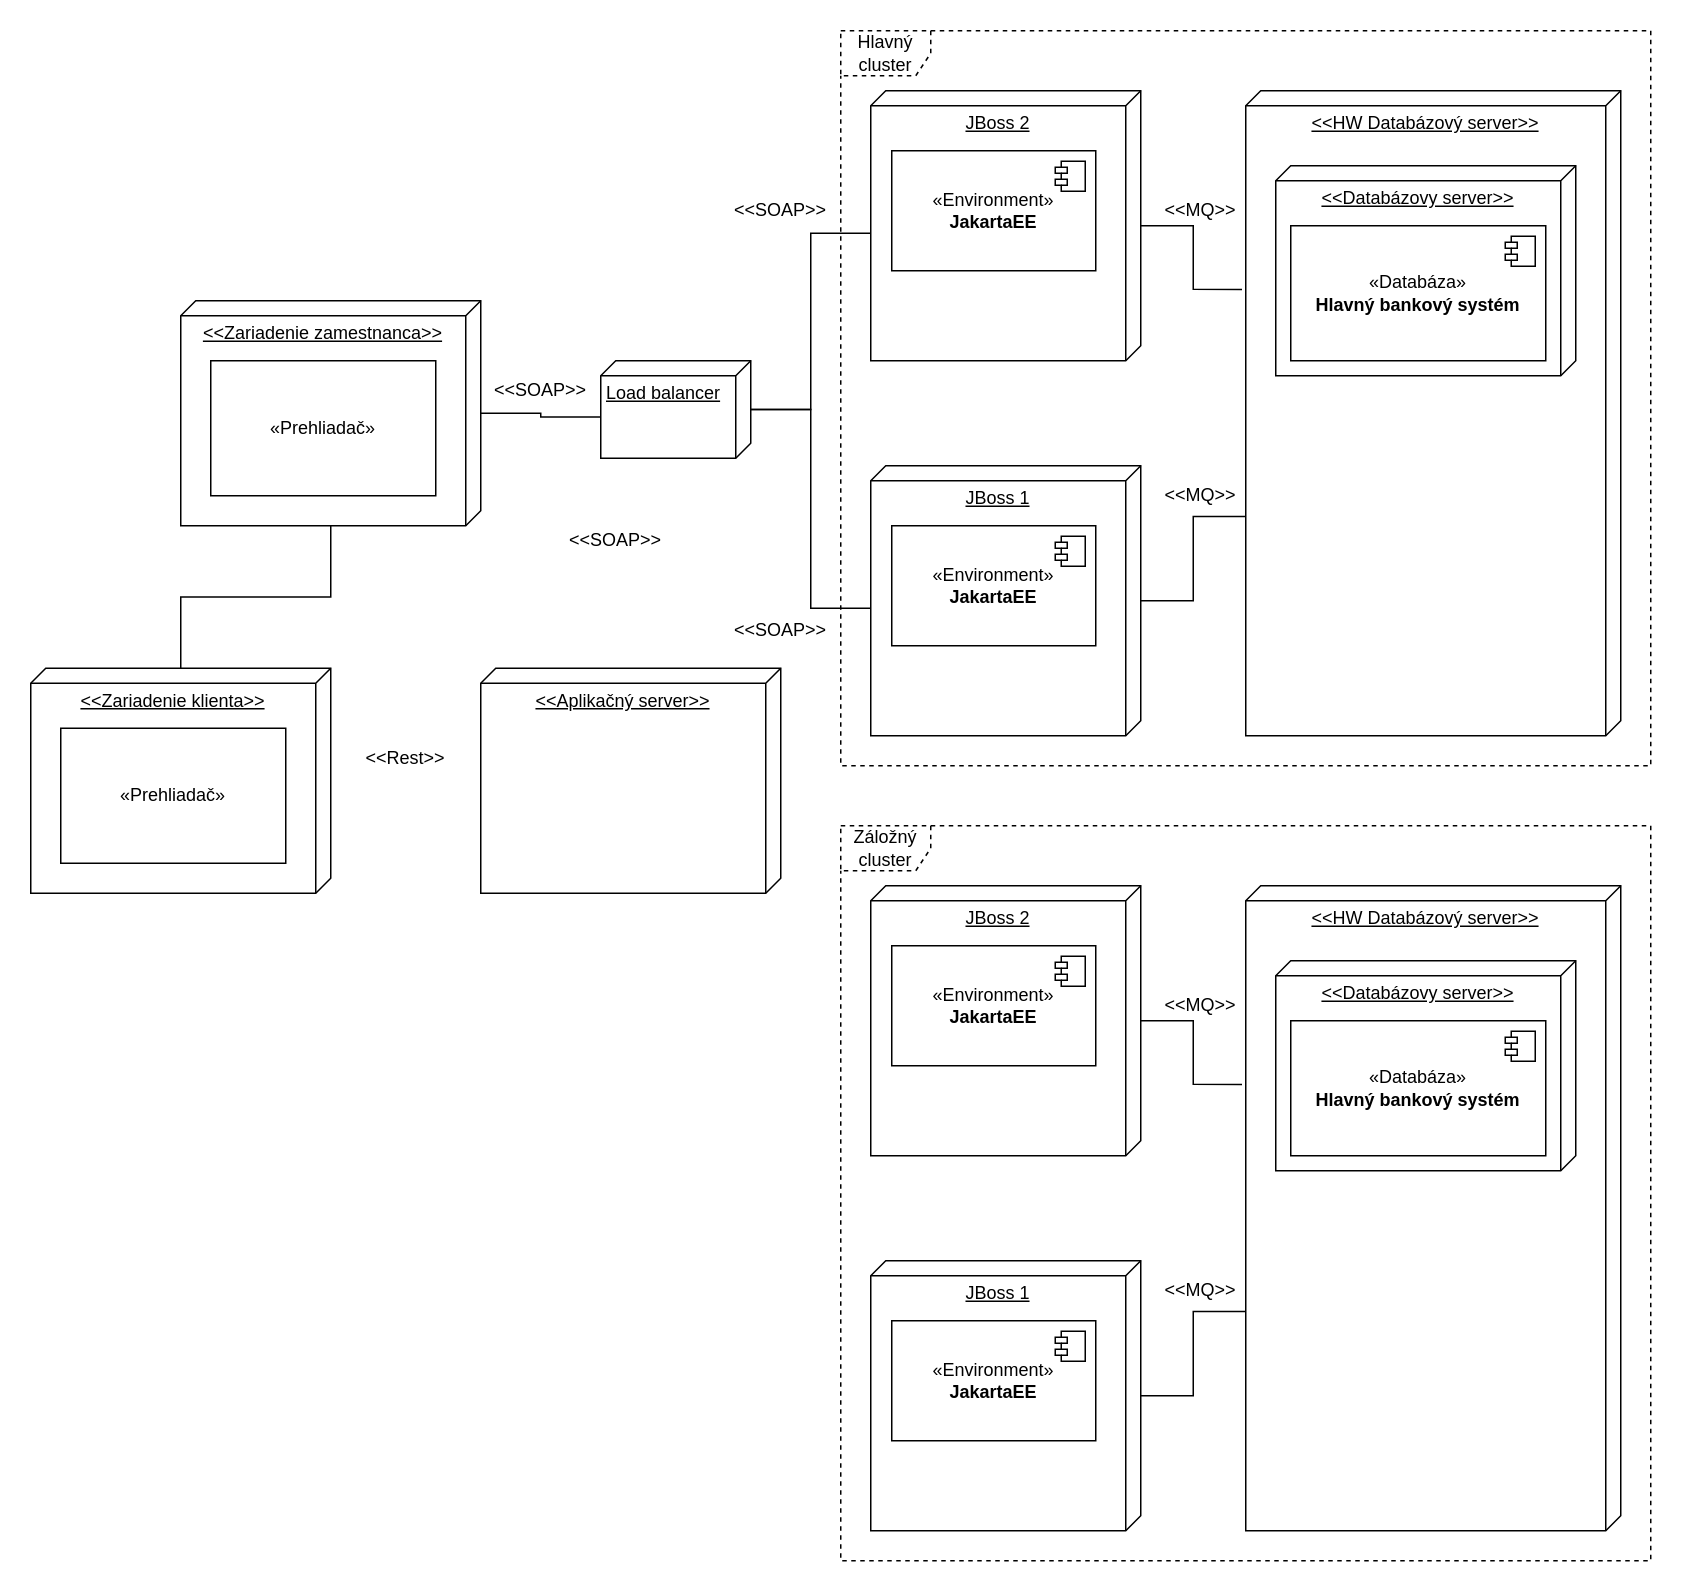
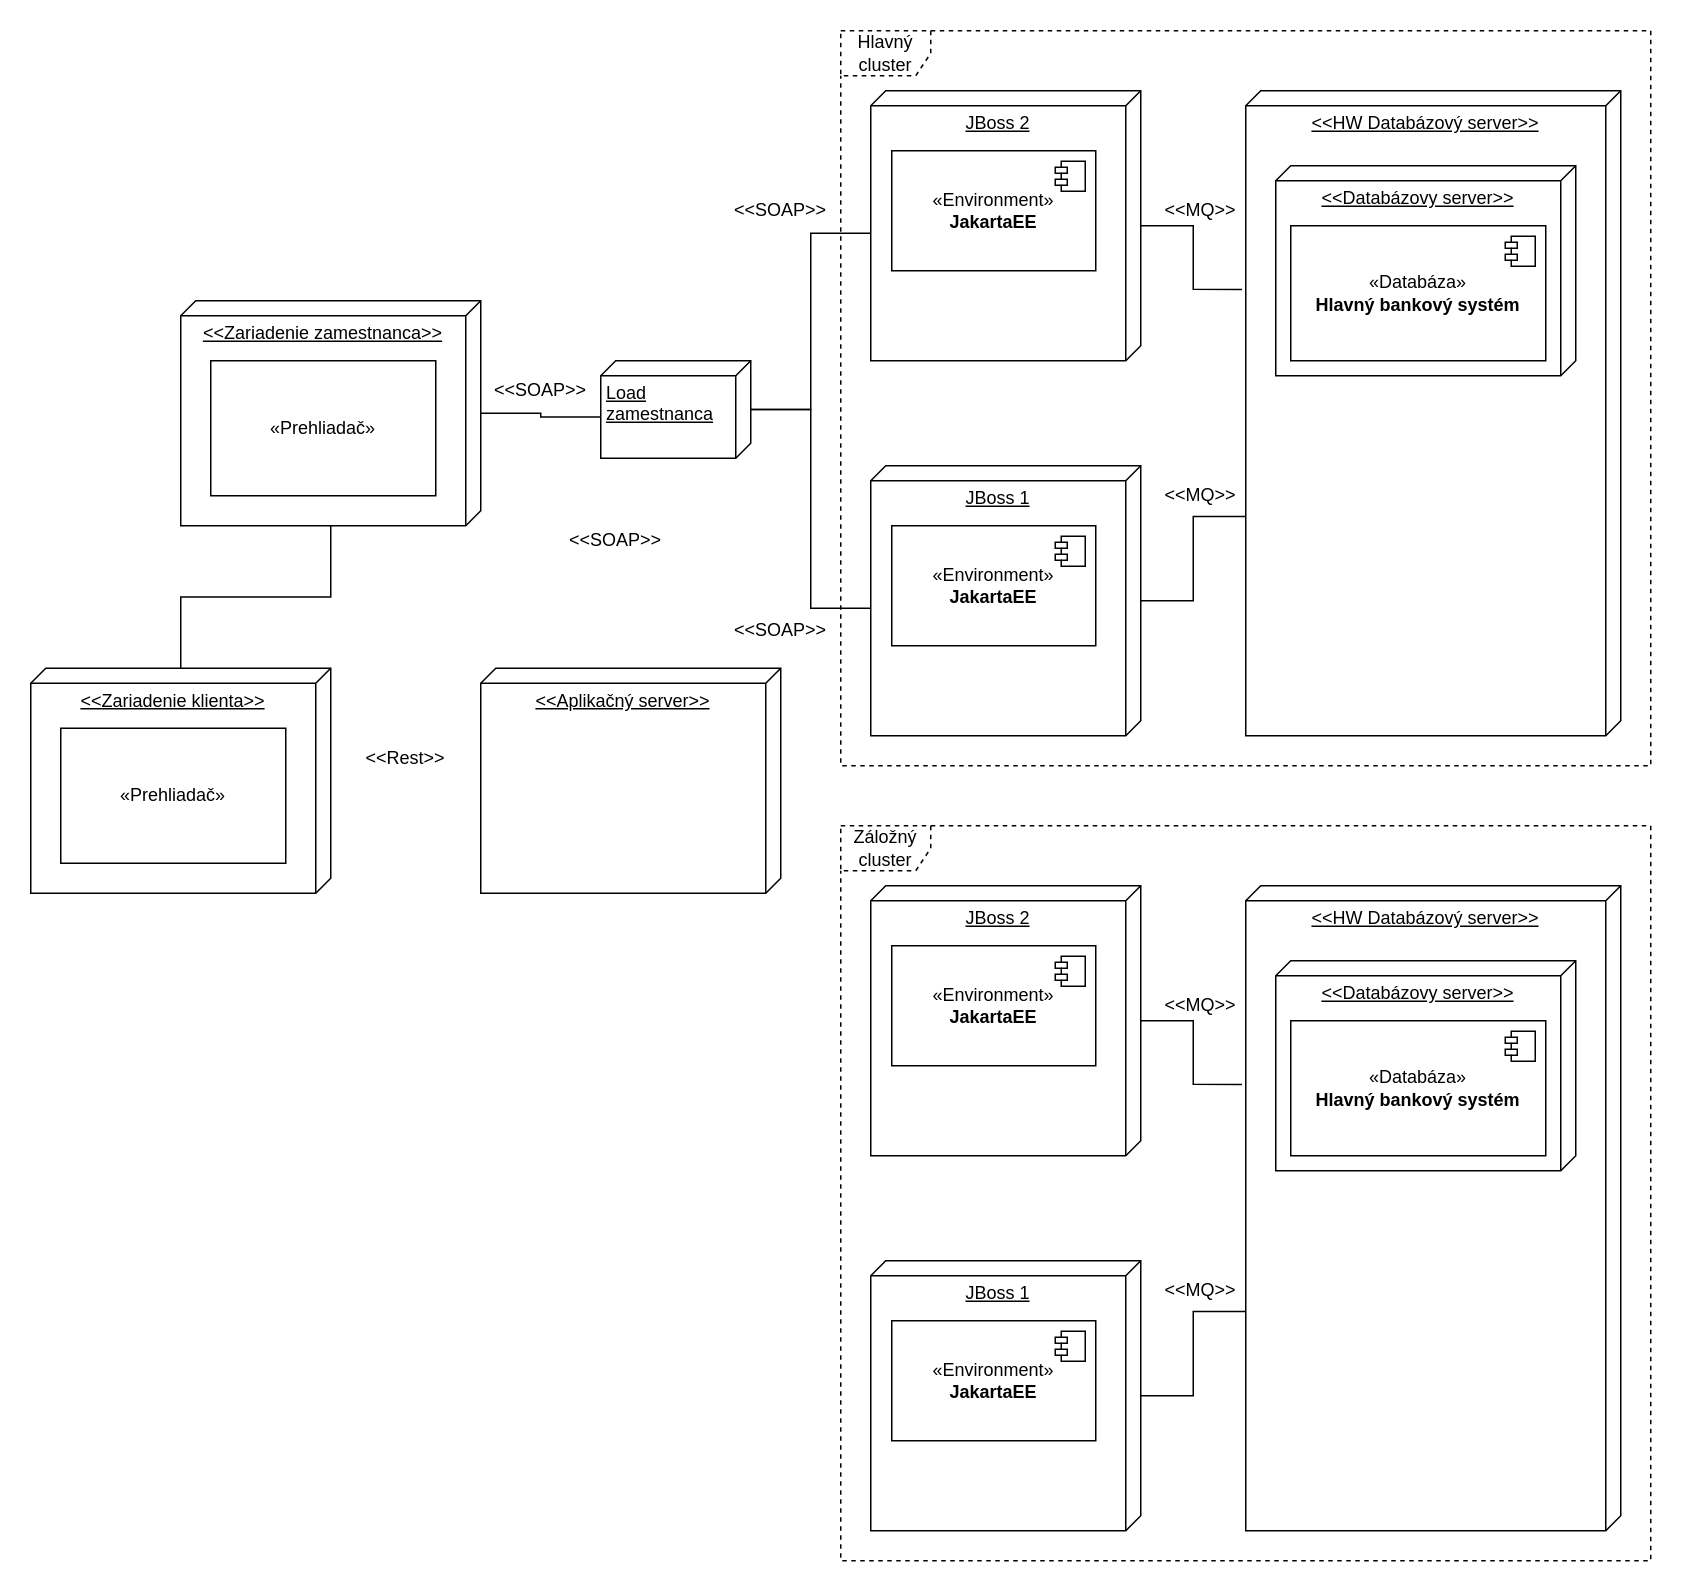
node "Load balancer": label "Load balancer" -> "Load zamestnanca"
